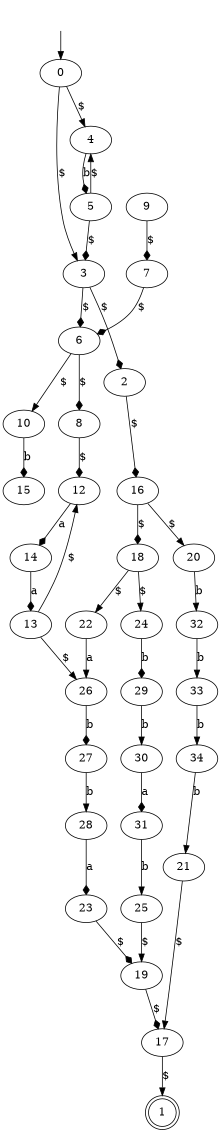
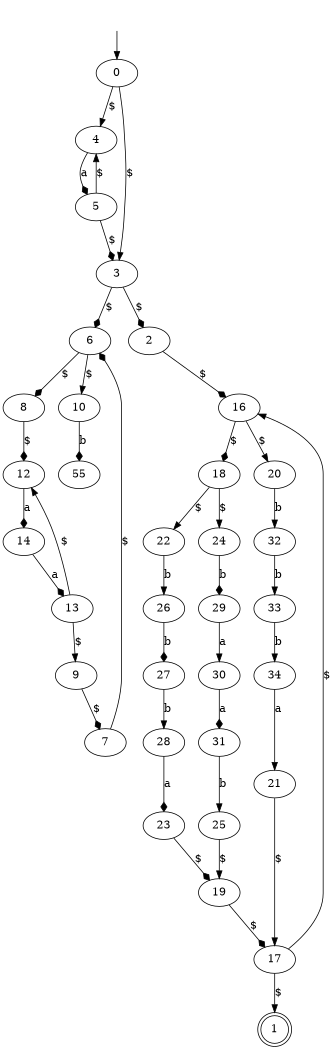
edge "4" -> "5": label "b" -> "a"
node "15": label "15" -> "55"
edge "13" -> "26": now "13" -> "9"
edge "22" -> "26": label "a" -> "b"
edge "17" -> "16": added, label "$"
edge "29" -> "30": label "b" -> "a"
edge "34" -> "21": label "b" -> "a"
